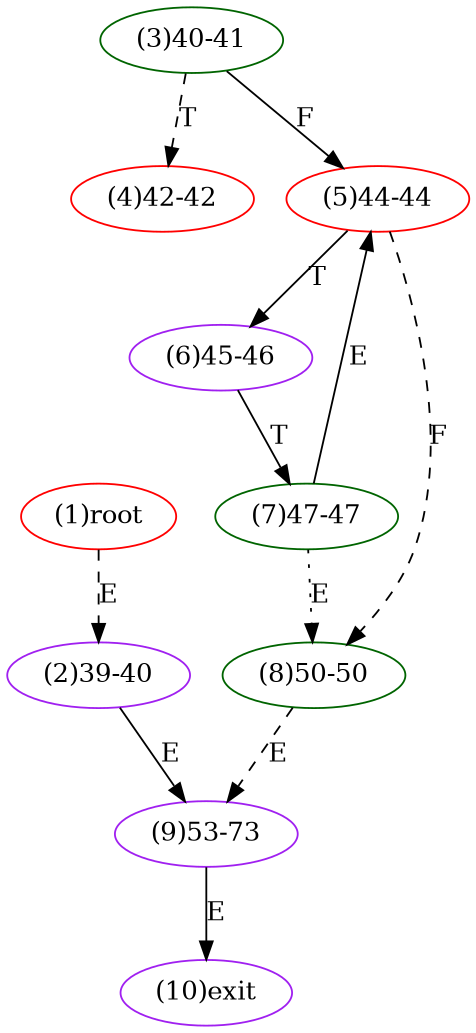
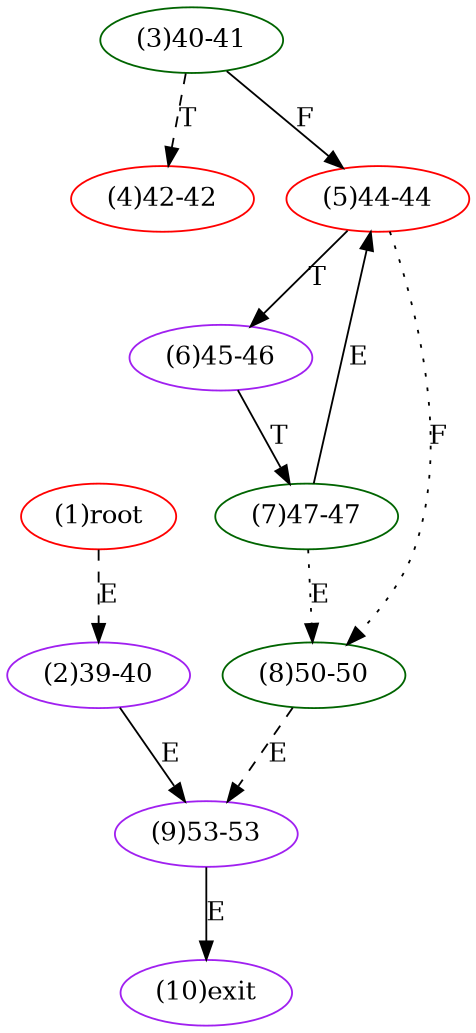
edge "(5)44-44" -> "(8)50-50": style dashed -> dotted
node "(9)53-73": label "(9)53-73" -> "(9)53-53"
